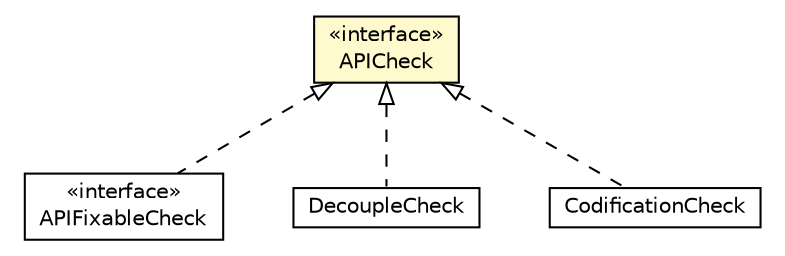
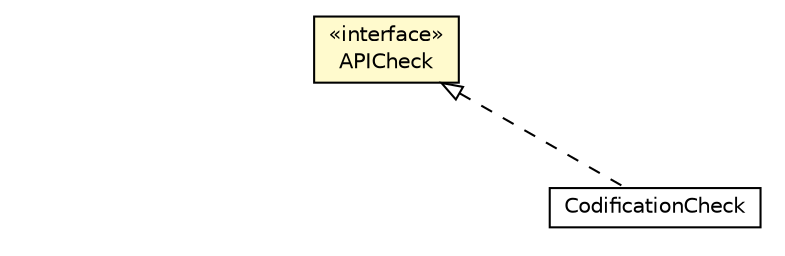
node "APIFixableCheck": removed
node "DecoupleCheck": removed
